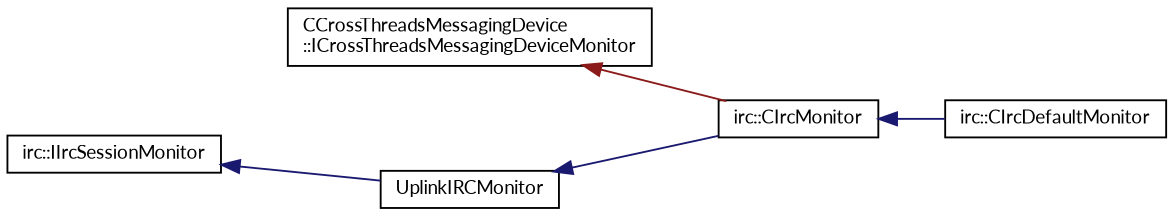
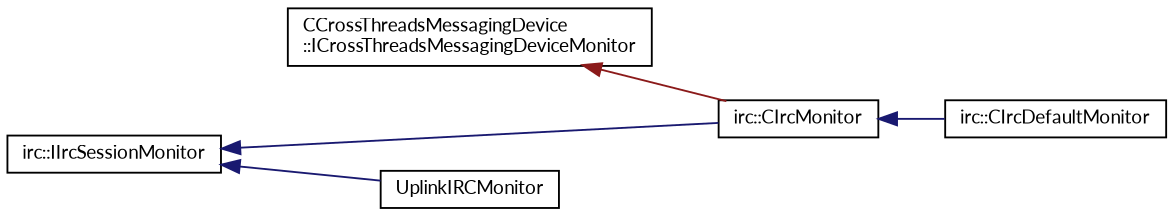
edge "irc::CIrcMonitor" -> "UplinkIRCMonitor": now "irc::CIrcMonitor" -> "irc::IIrcSessionMonitor"
